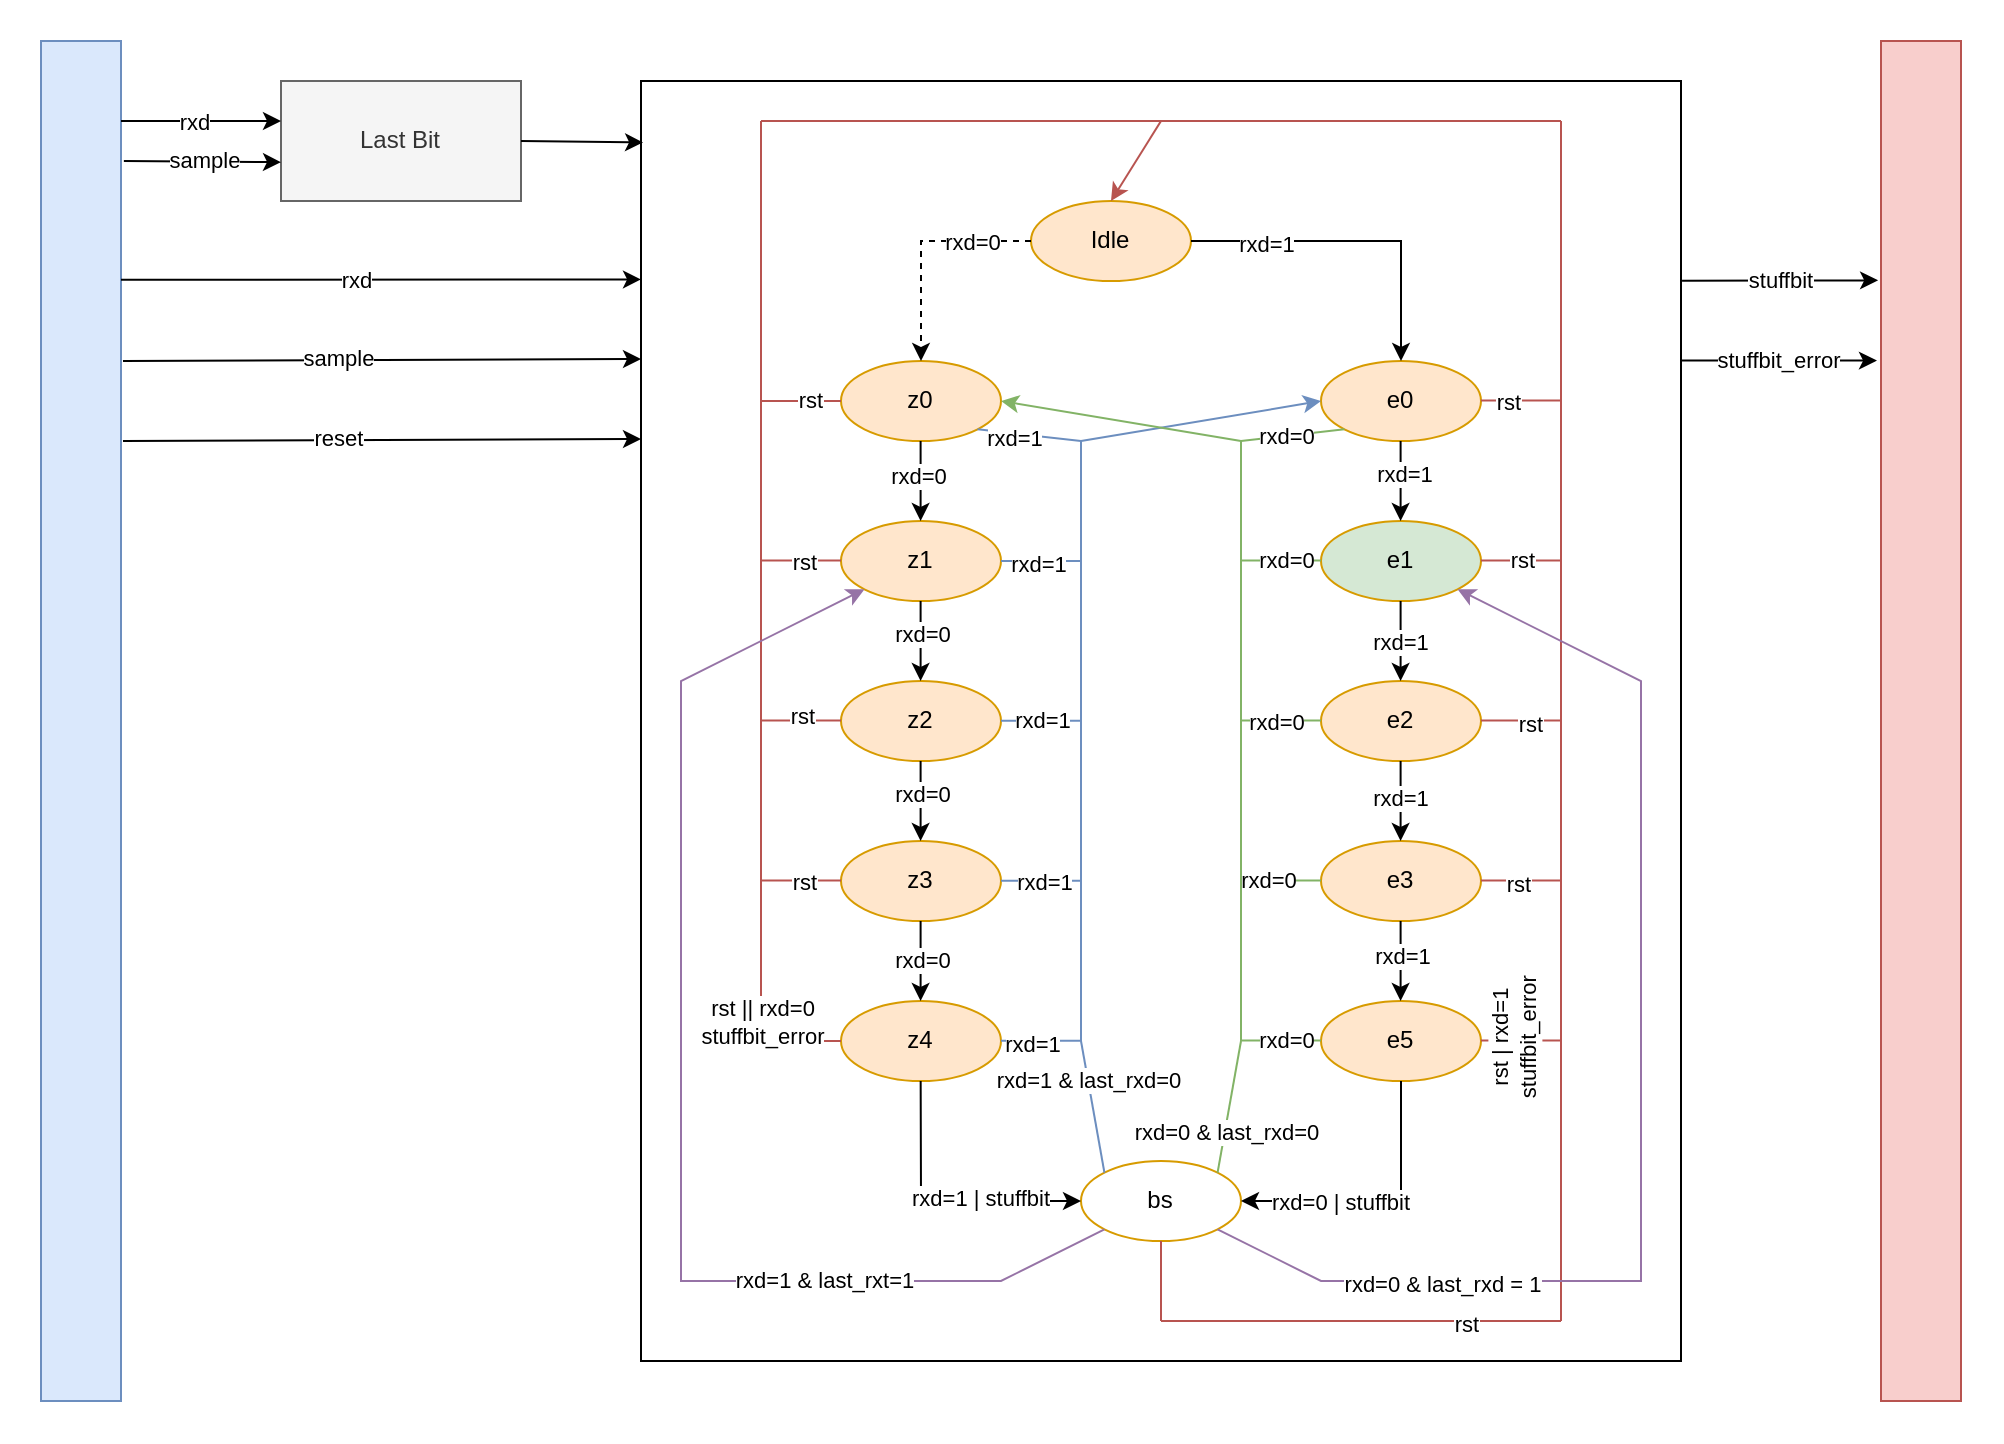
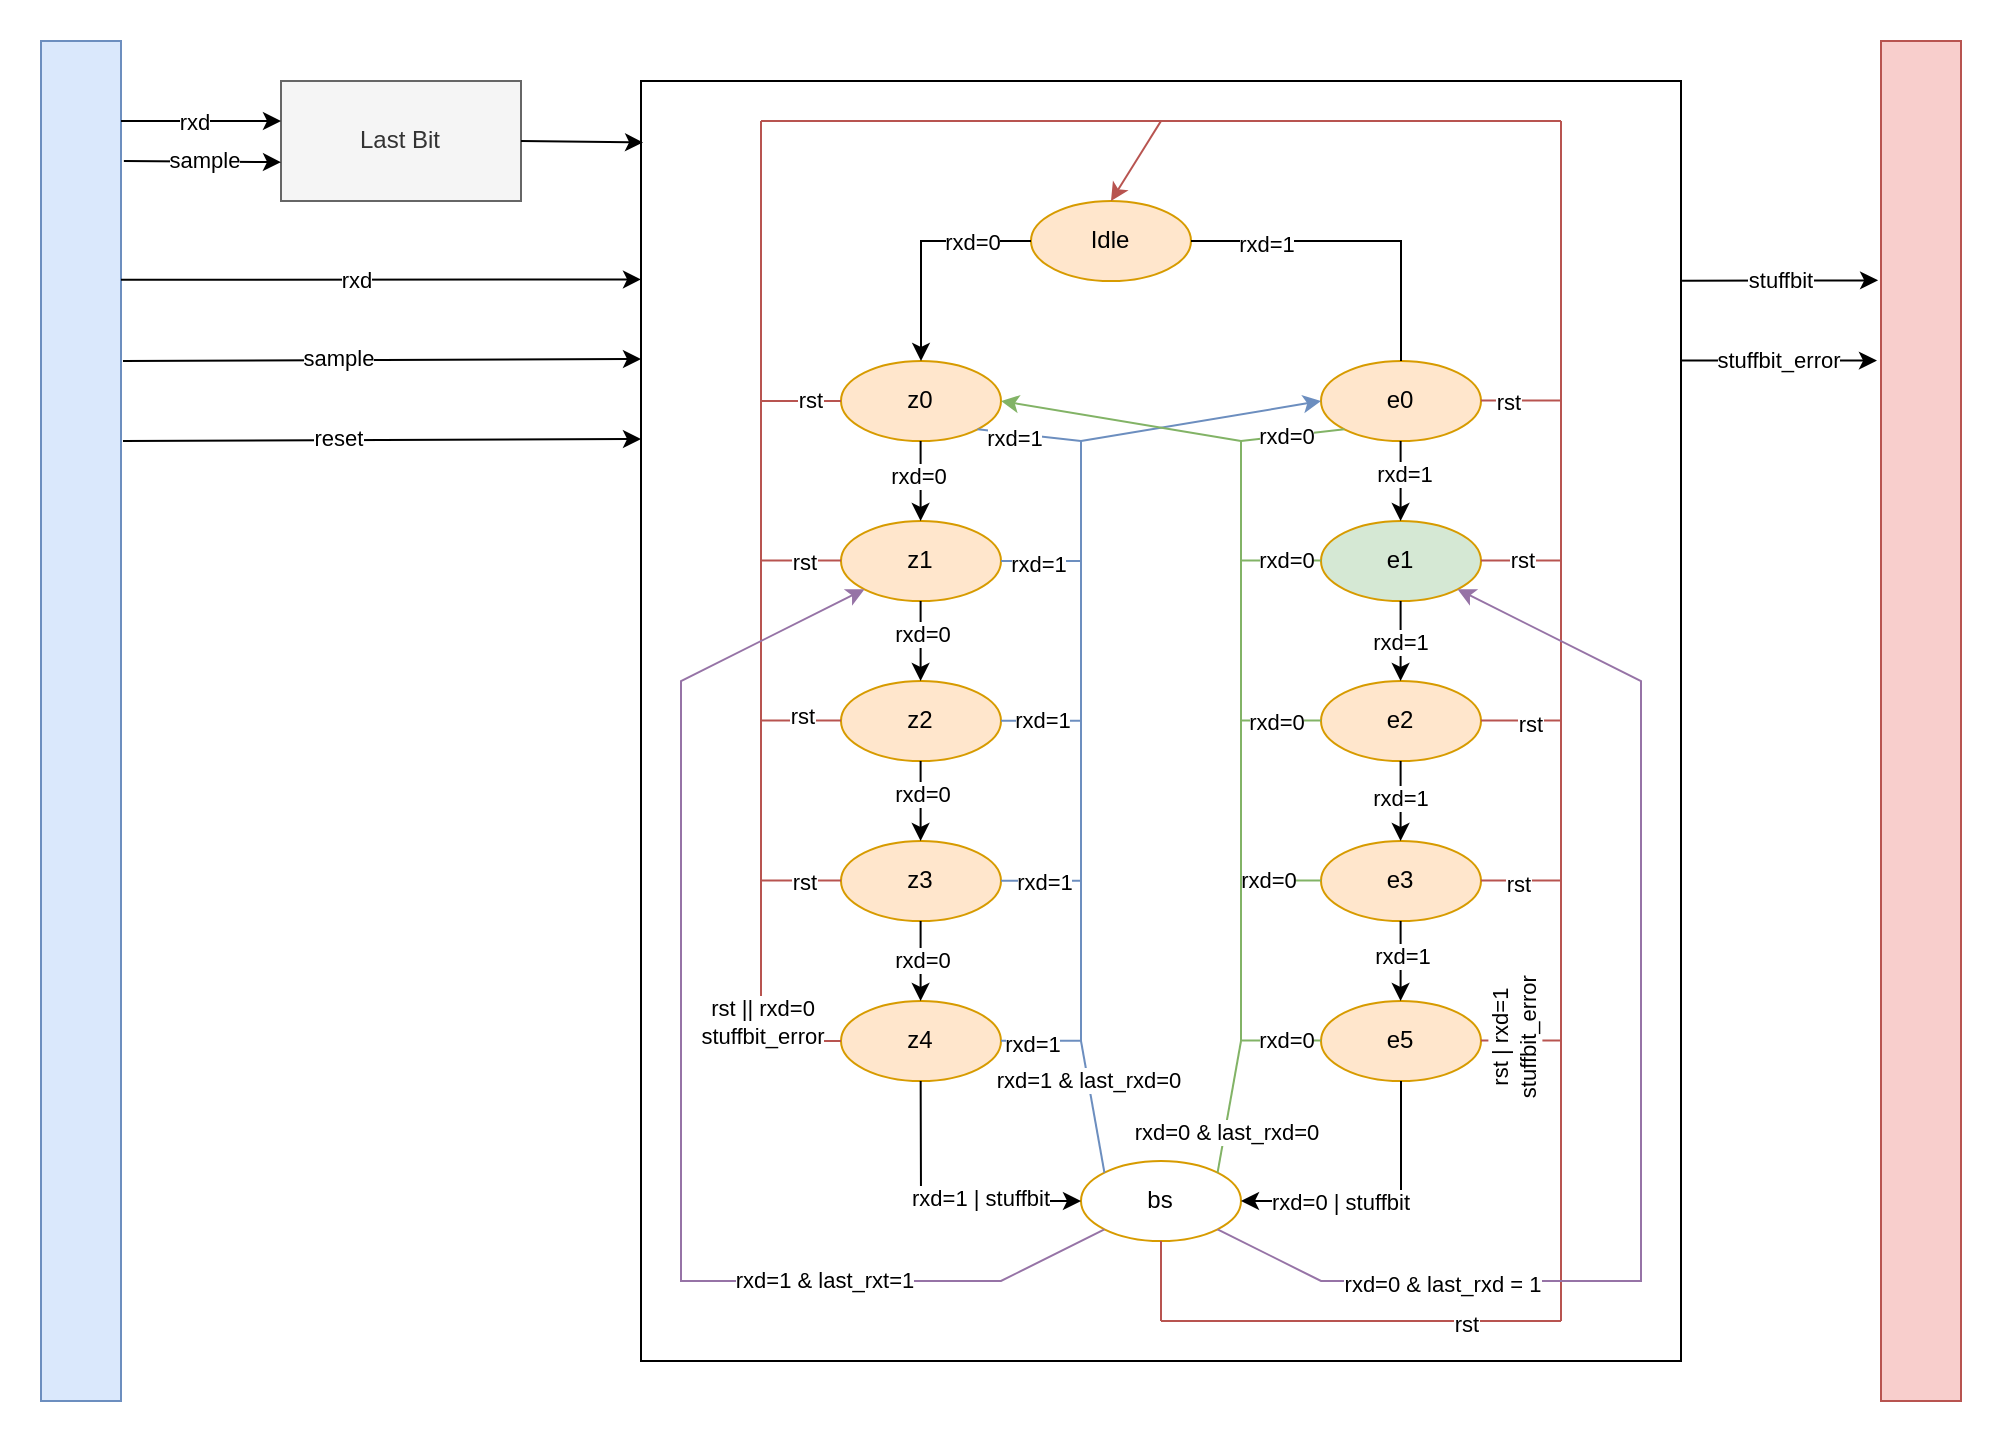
edge "Idle" -> "z0": style dashed -> solid
edge "Idle" -> "e0": arrowhead classic -> none
